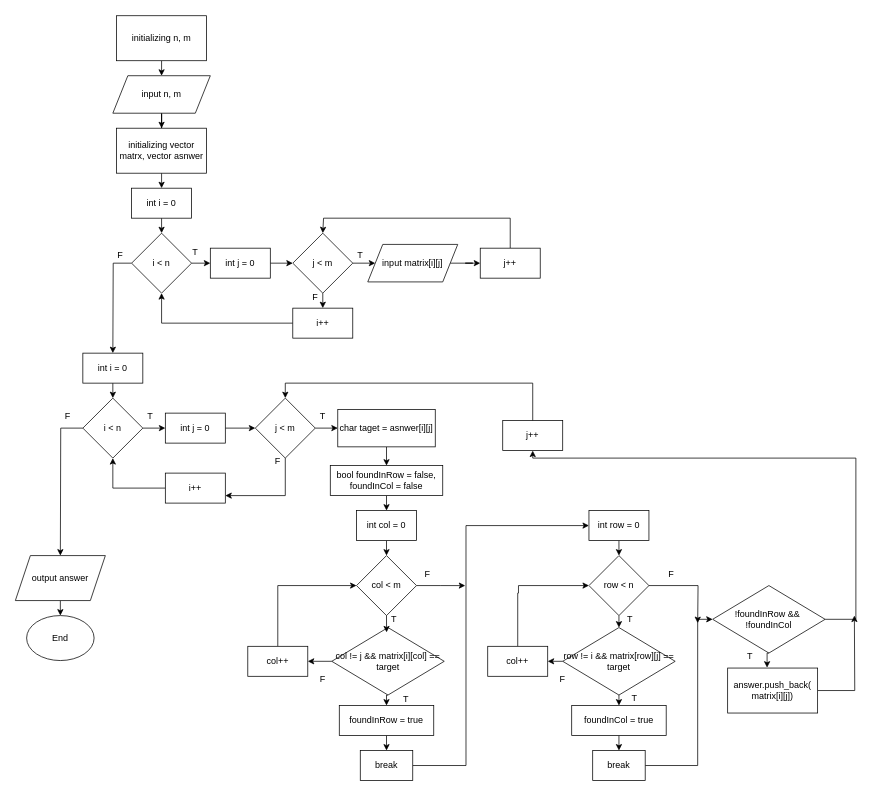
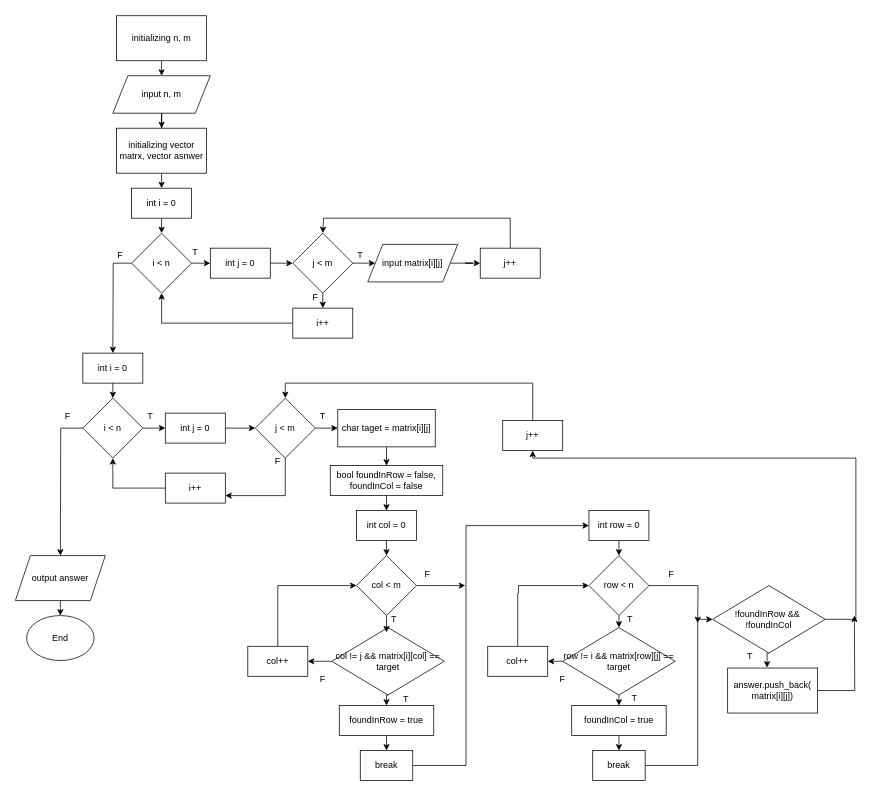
node "char taget = asnwer[i][j]": label "char taget = asnwer[i][j]" -> "char taget = matrix[i][j]"
